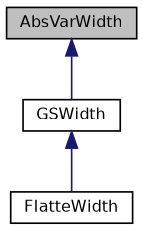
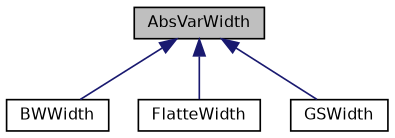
node "BWWidth": added
edge "FlatteWidth" -> "GSWidth": now "FlatteWidth" -> "AbsVarWidth"
